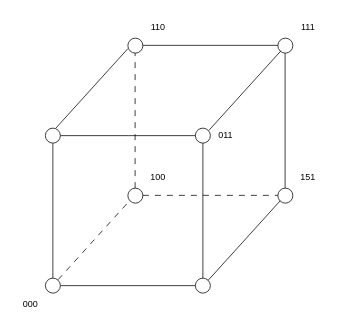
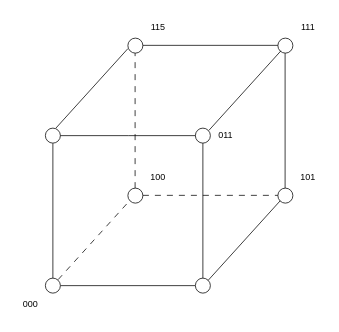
node "110": label "110" -> "115"
node "151": label "151" -> "101"
